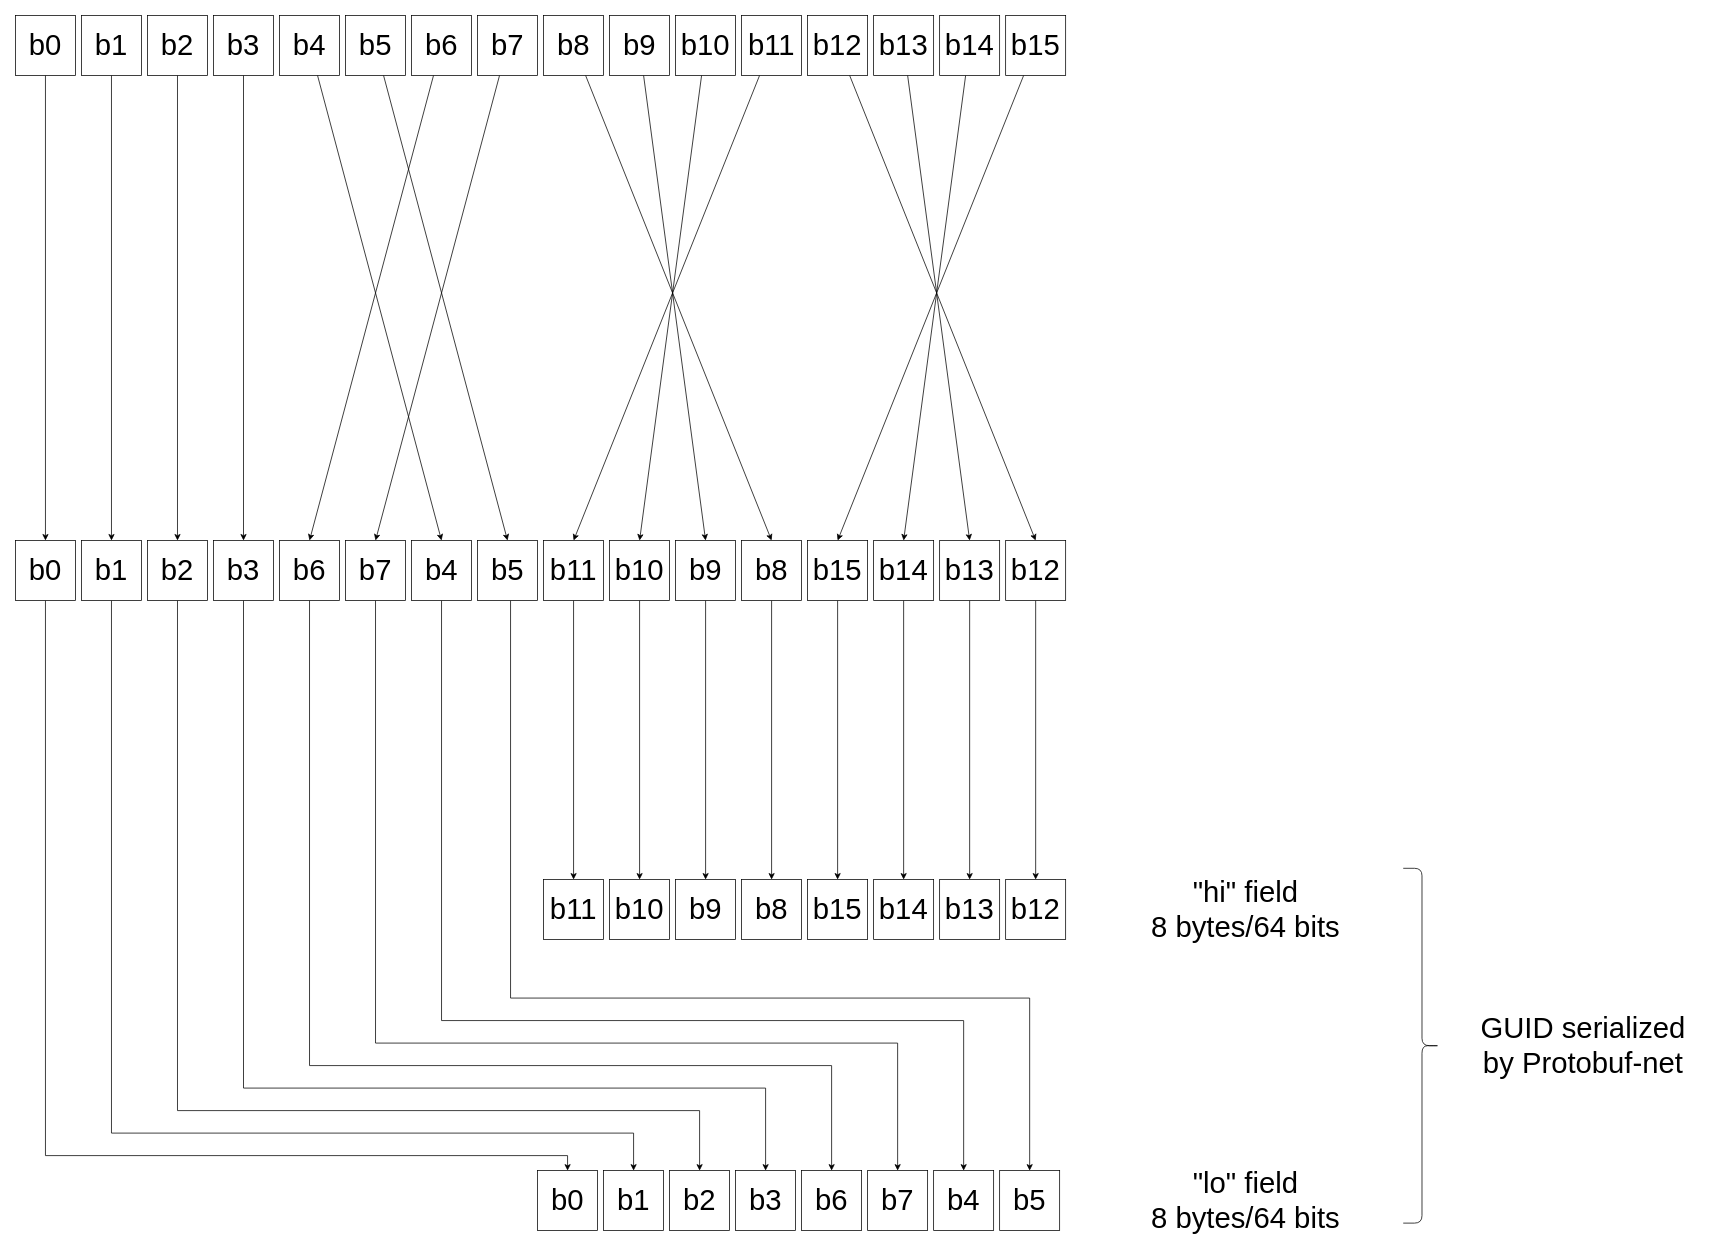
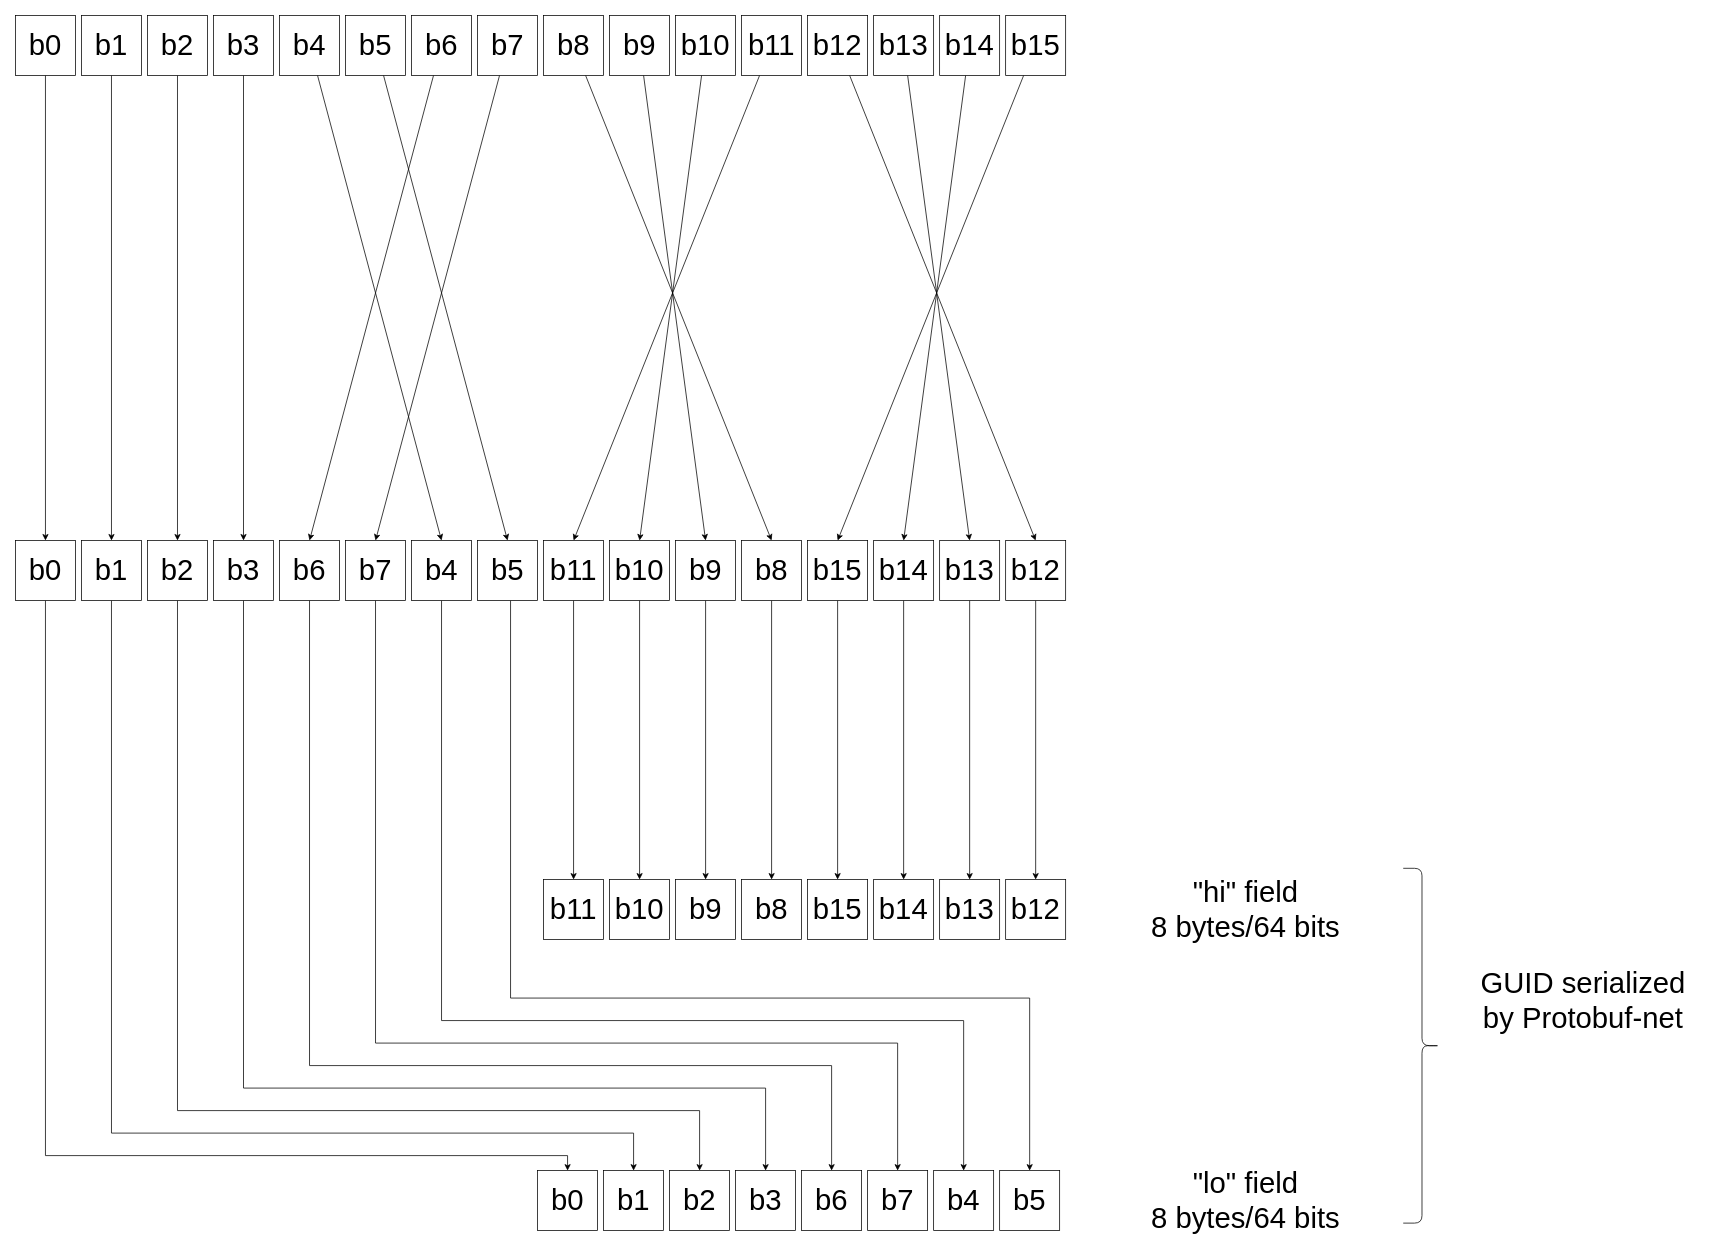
node "GUID serialized by Protobuf-net": moved (1583, 1046) -> (1583, 1001)
